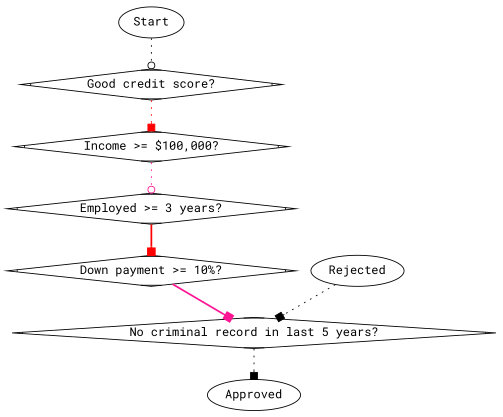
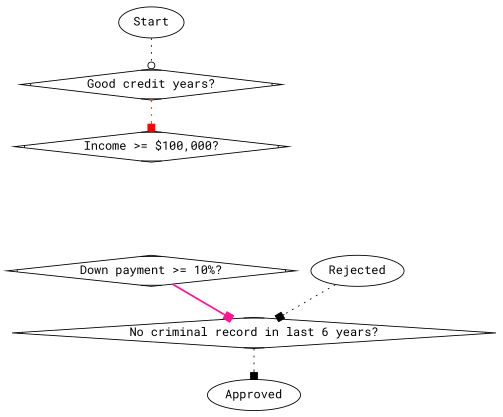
node "Good credit score?": label "Good credit score?" -> "Good credit years?"
node "Employed >= 3 years?": removed
node "No criminal record in last 5 years?": label "No criminal record in last 5 years?" -> "No criminal record in last 6 years?"
